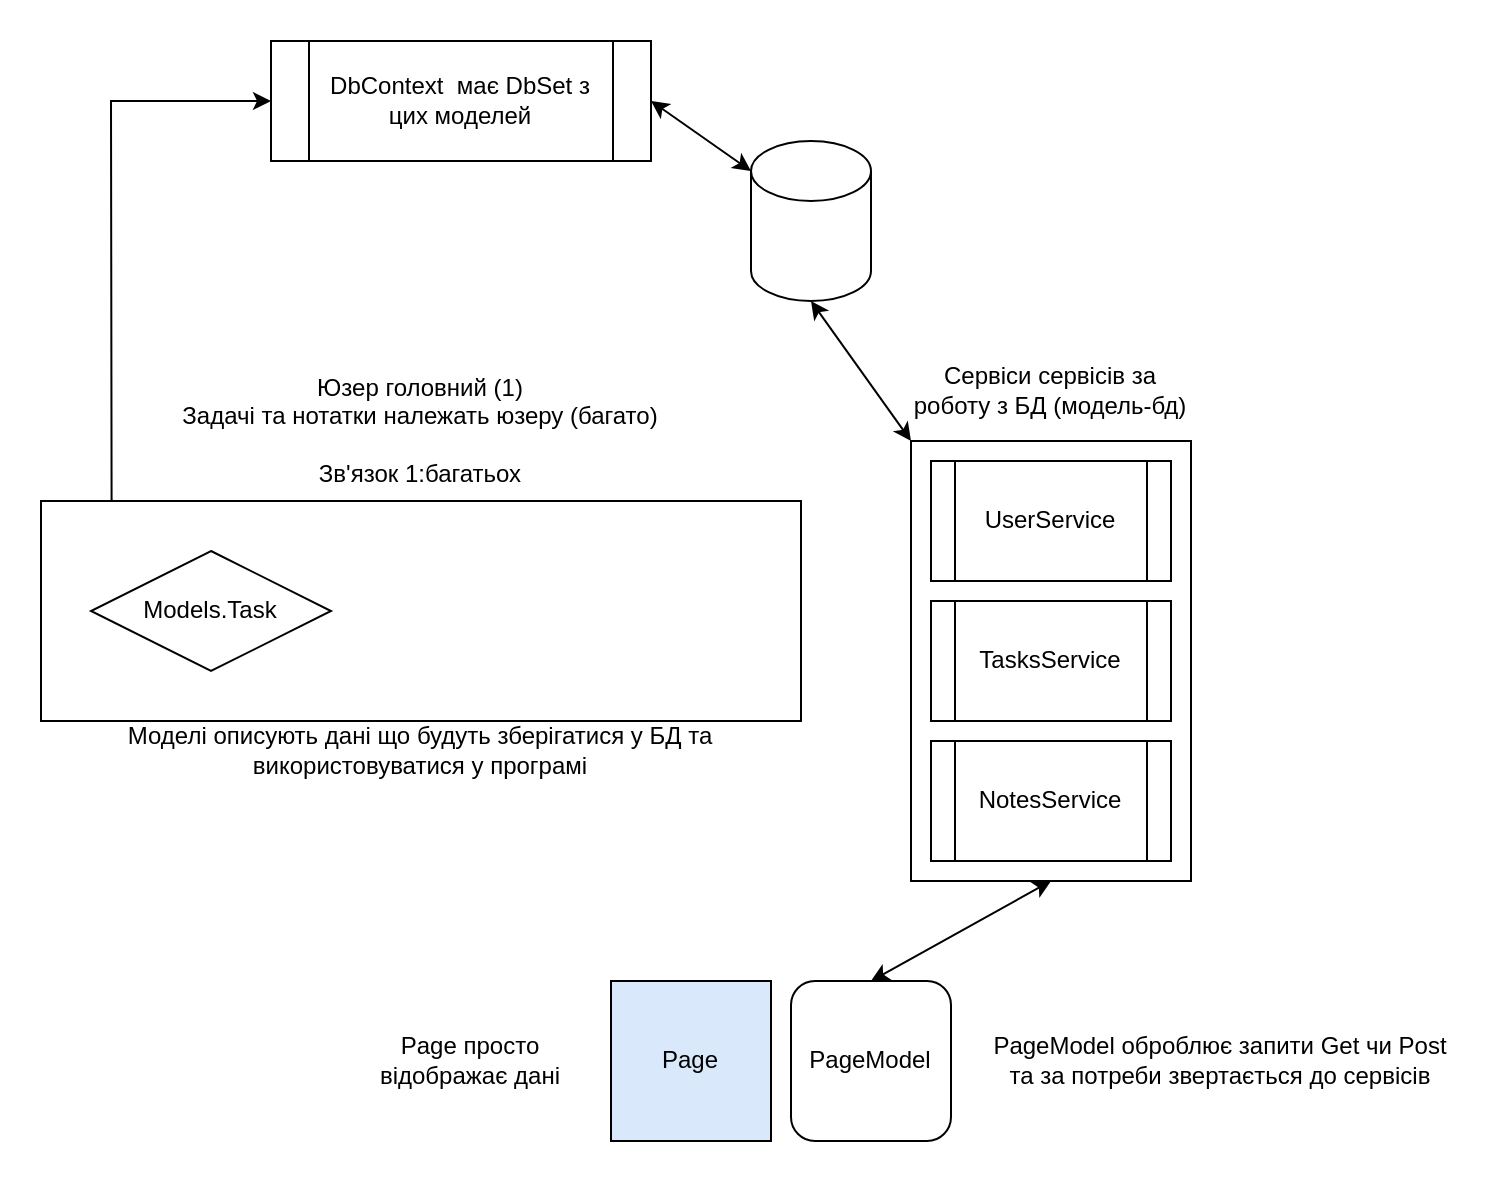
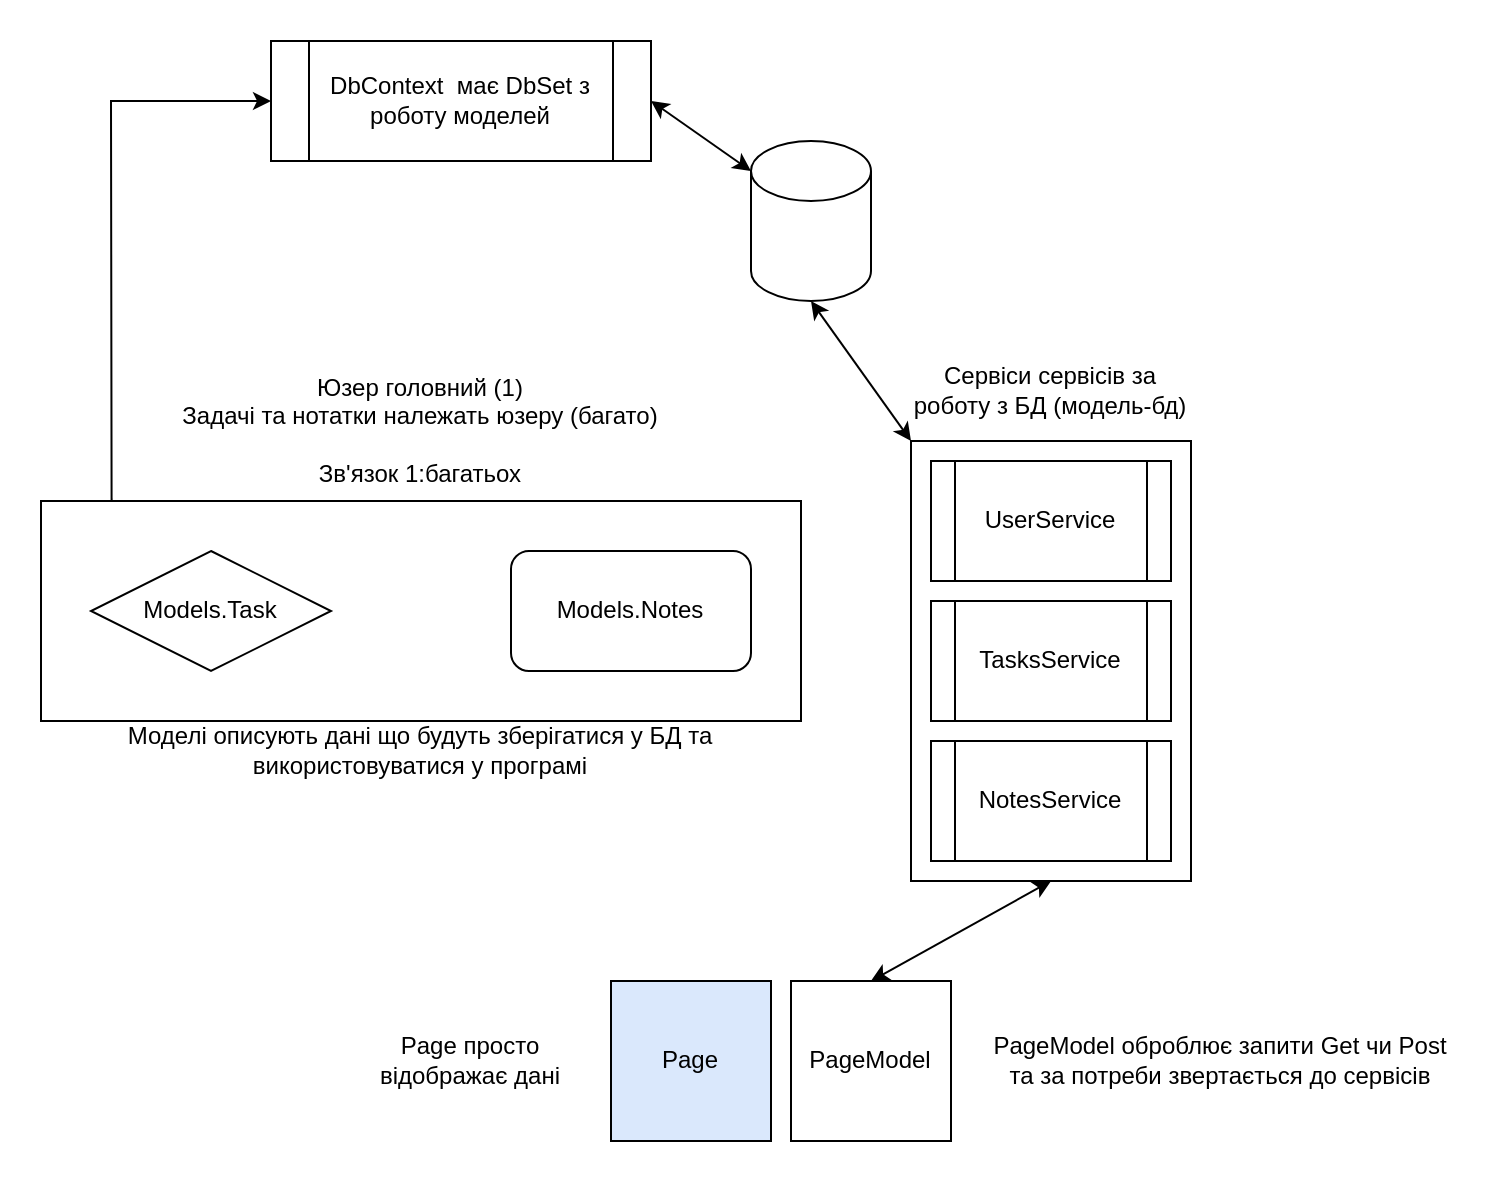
node "DbContext має DbSet з цих моделей": label "DbContext має DbSet з цих моделей" -> "DbContext має DbSet з роботу моделей"
node "Models.Notes": added
node "PageModel": shape rounded rectangle -> rectangle
